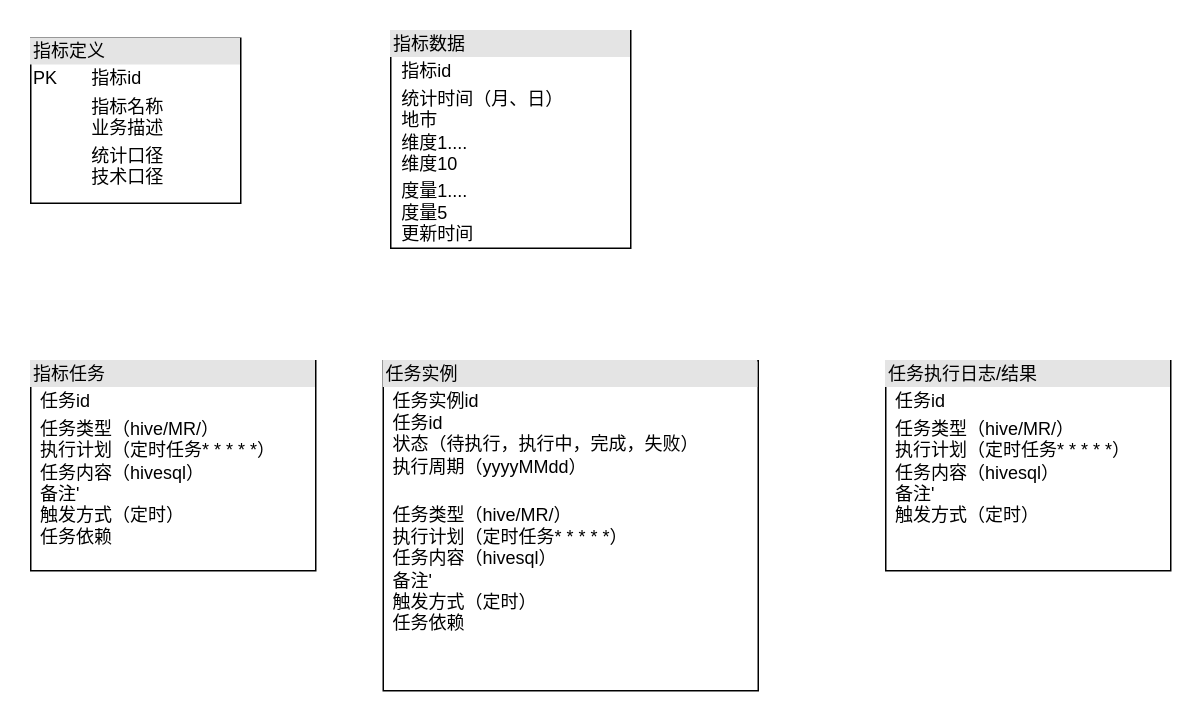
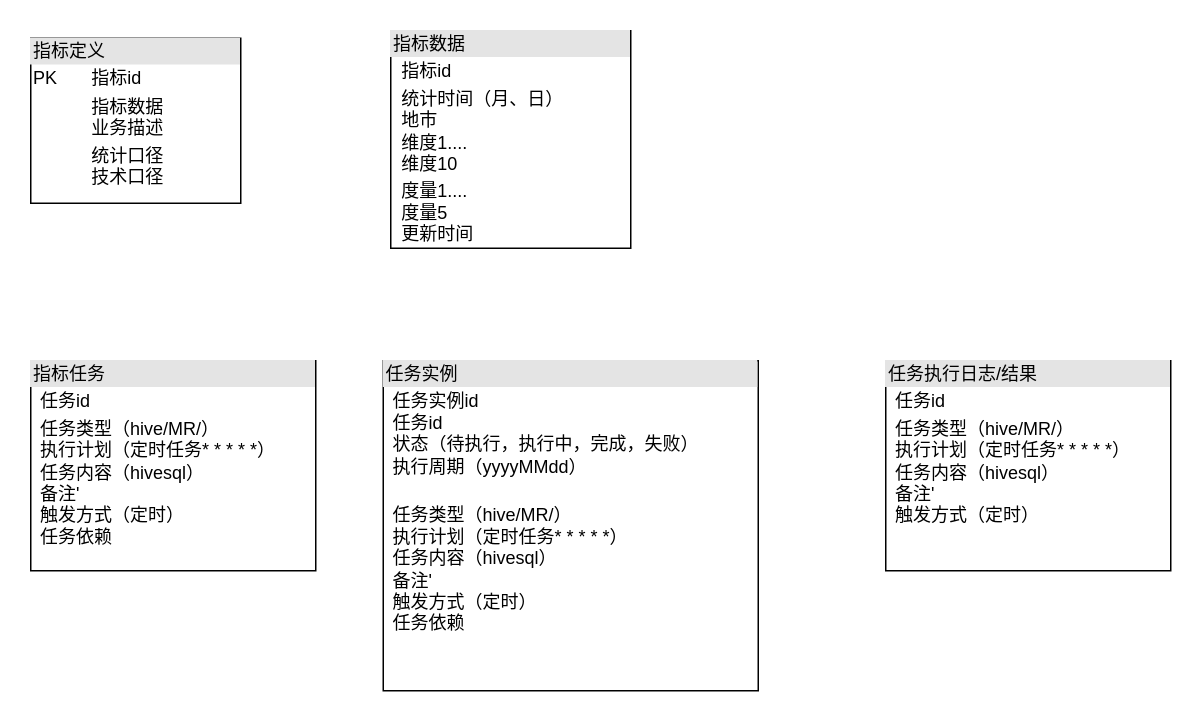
node "指标定义 PK 指标id 指标名称 业务描述 统计口径 技术口径": label "指标定义 PK 指标id 指标名称 业务描述 统计口径 技术口径" -> "指标定义 PK 指标id 指标数据 业务描述 统计口径 技术口径"
